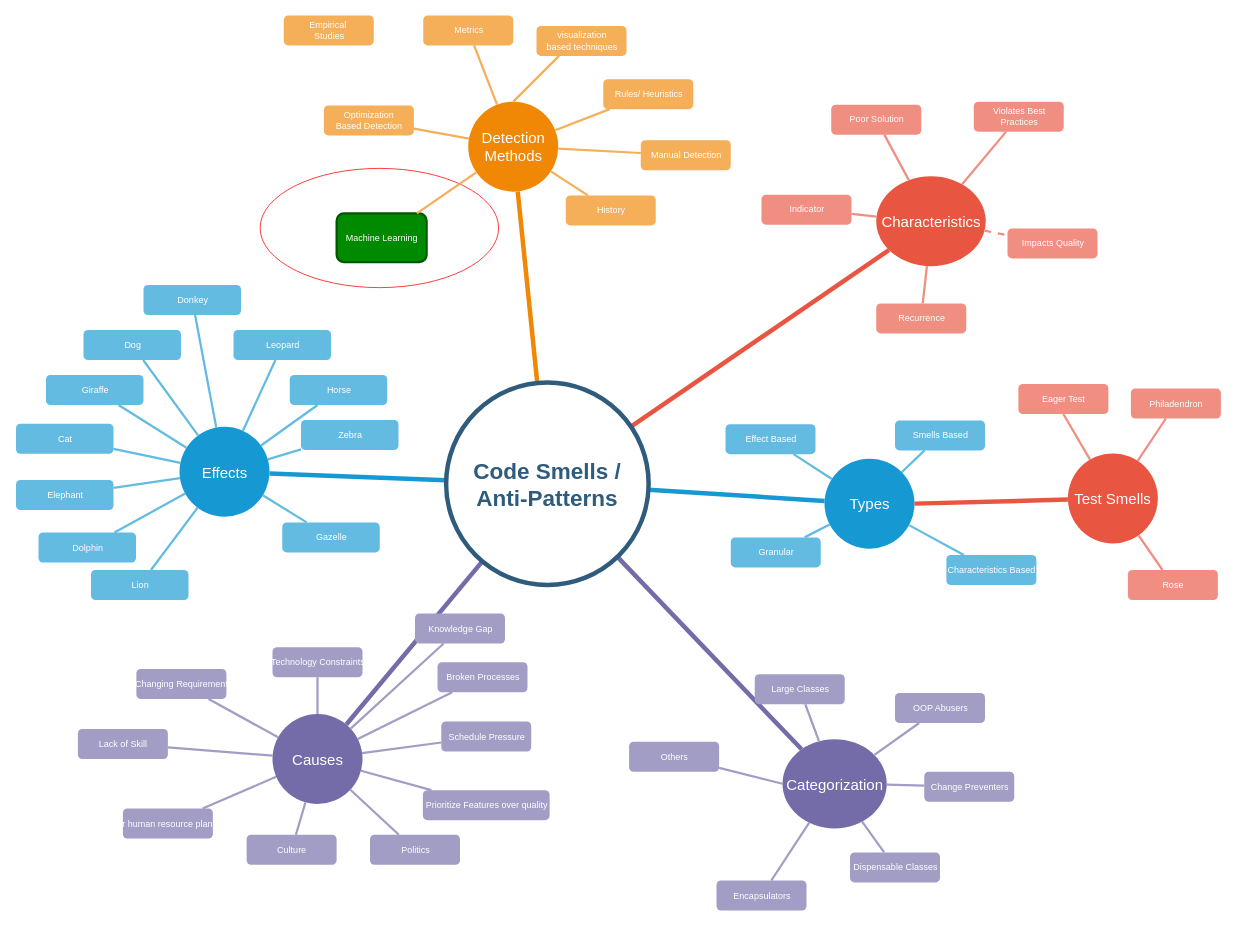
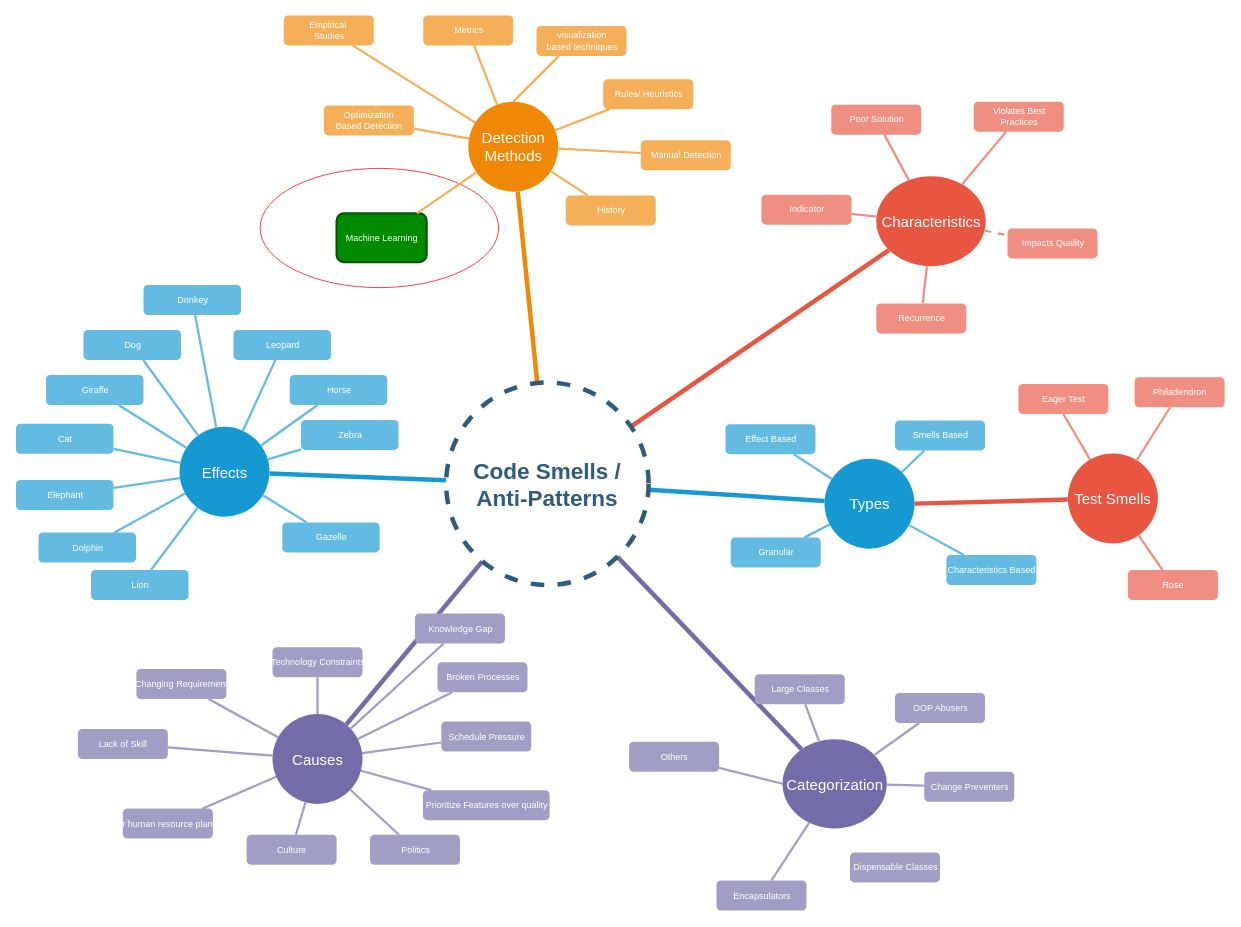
edge "Empirical Studies" -- "Detection Methods": added
node "Philadendron": moved (1176, 404) -> (1179, 392)
node "Code Smells / Anti-Patterns": style solid -> dashed
edge "Categorization" -- "Dispensable Classes": removed
